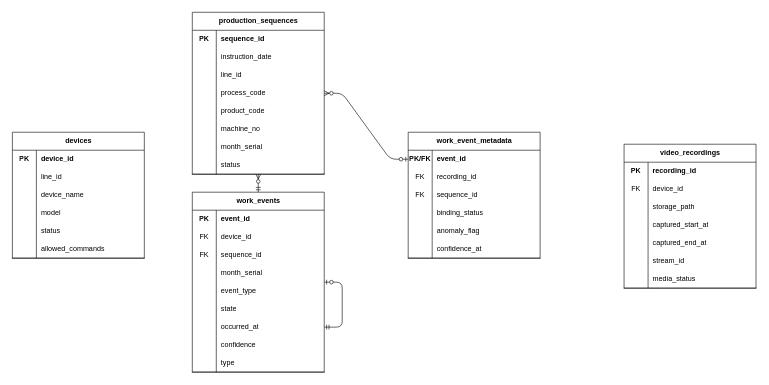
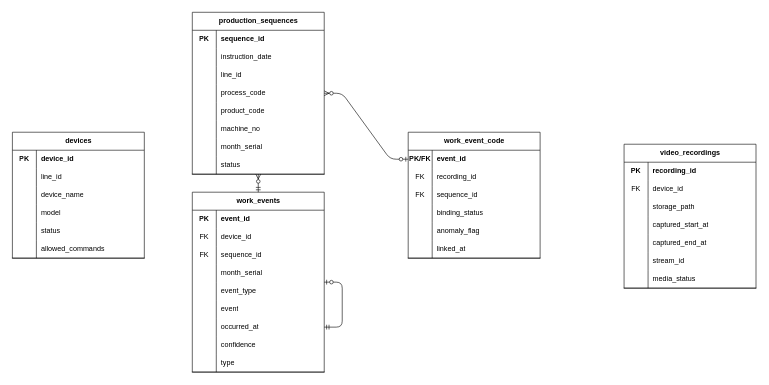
node "work_event_metadata": label "work_event_metadata" -> "work_event_code"
node "confidence_at": label "confidence_at" -> "linked_at"
node "state": label "state" -> "event"
